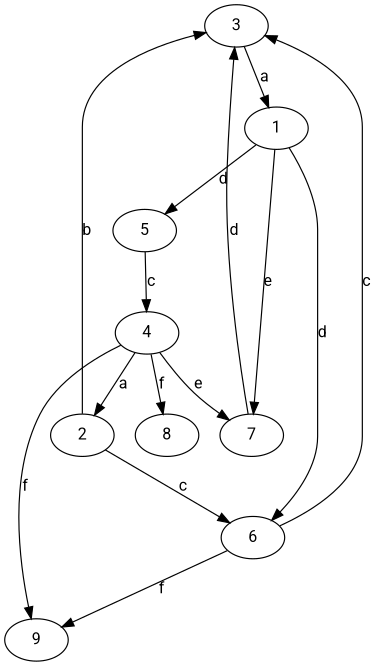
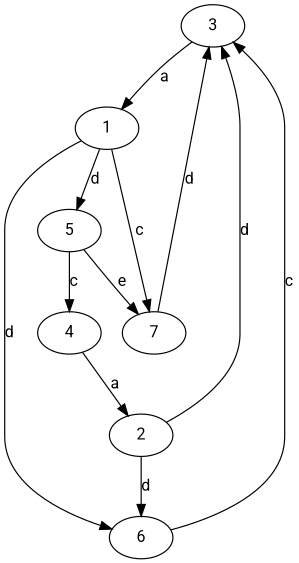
edge "2" -> "3": label "b" -> "d"
edge "1" -> "7": label "e" -> "c"
edge "4" -> "7": now "5" -> "7"
node "8": removed
edge "2" -> "6": label "c" -> "d"
node "9": removed
